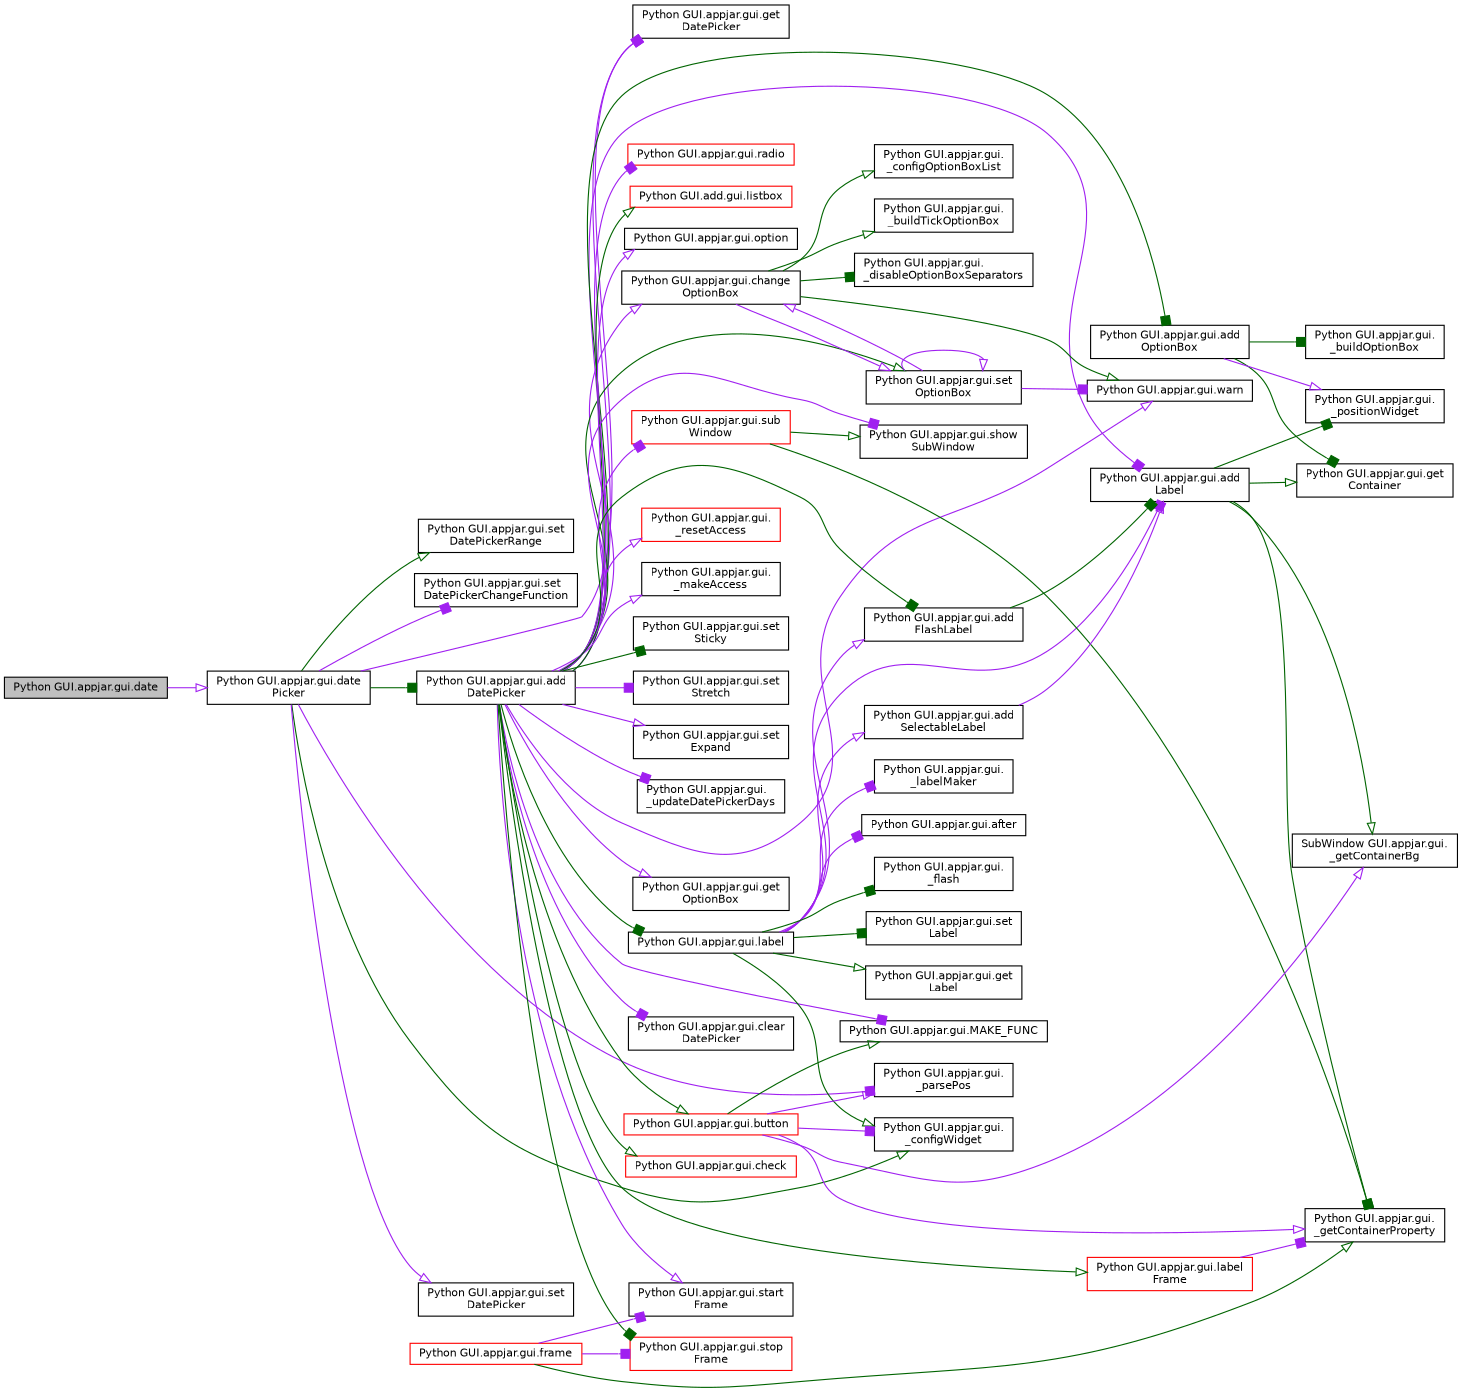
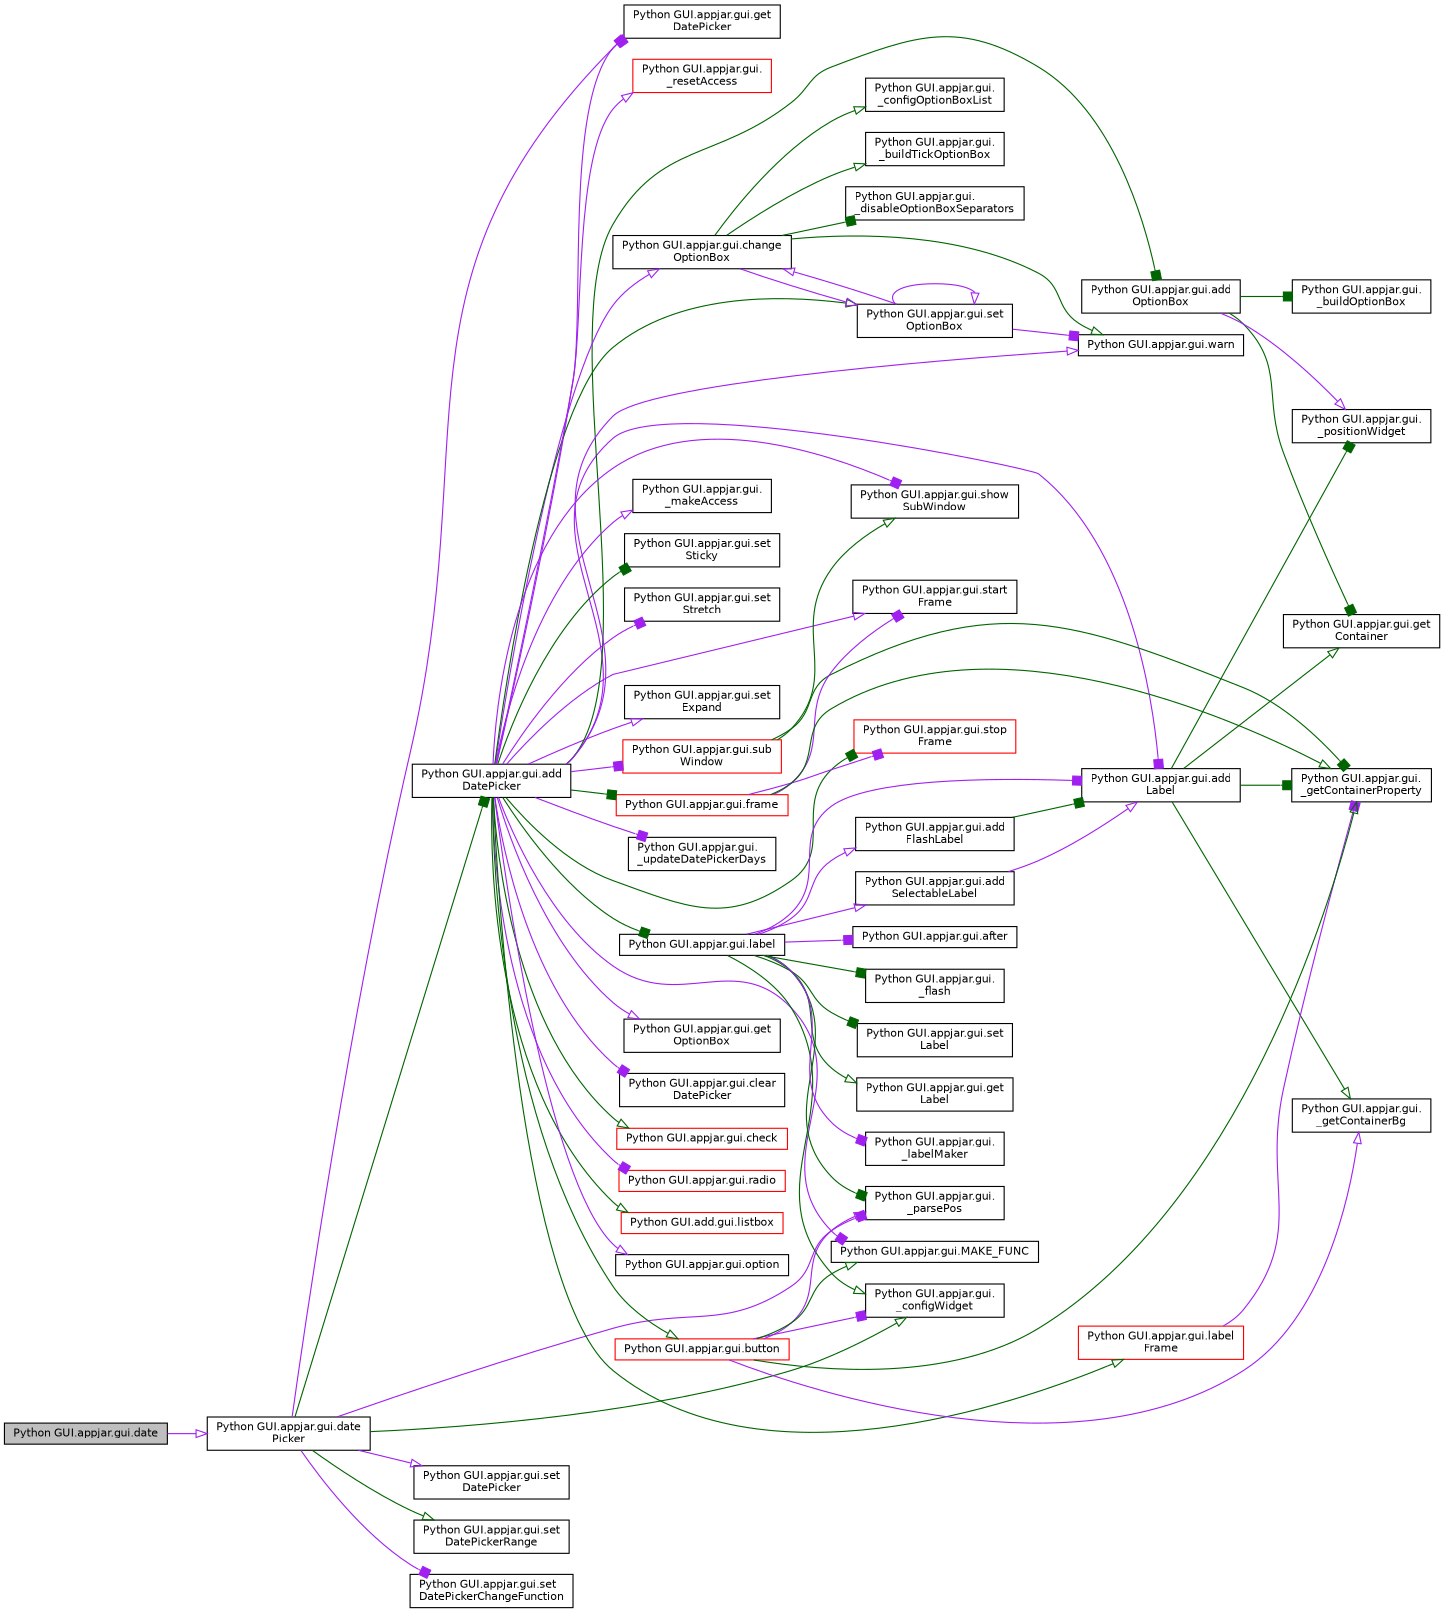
edge "Python GUI.appjar.gui.add DatePicker" -> "Python GUI.appjar.gui.add FlashLabel": now "Python GUI.appjar.gui.add DatePicker" -> "Python GUI.appjar.gui.frame"
node "SubWindow GUI.appjar.gui. _getContainerBg": label "SubWindow GUI.appjar.gui. _getContainerBg" -> "Python GUI.appjar.gui. _getContainerBg"
edge "Python GUI.appjar.gui.label" -> "Python GUI.appjar.gui. _parsePos": added
edge "Python GUI.appjar.gui.button" -> "Python GUI.appjar.gui. _getContainerProperty": color purple -> darkgreen
